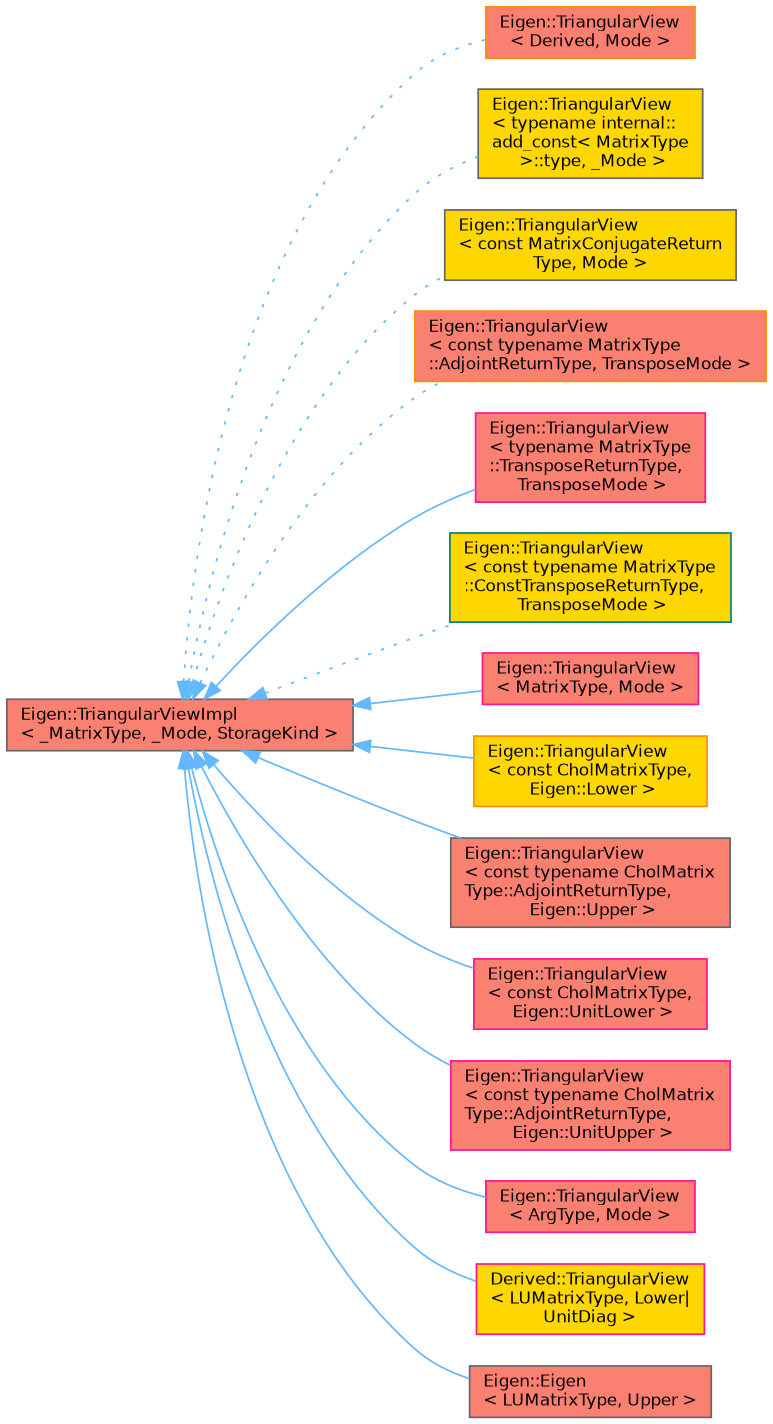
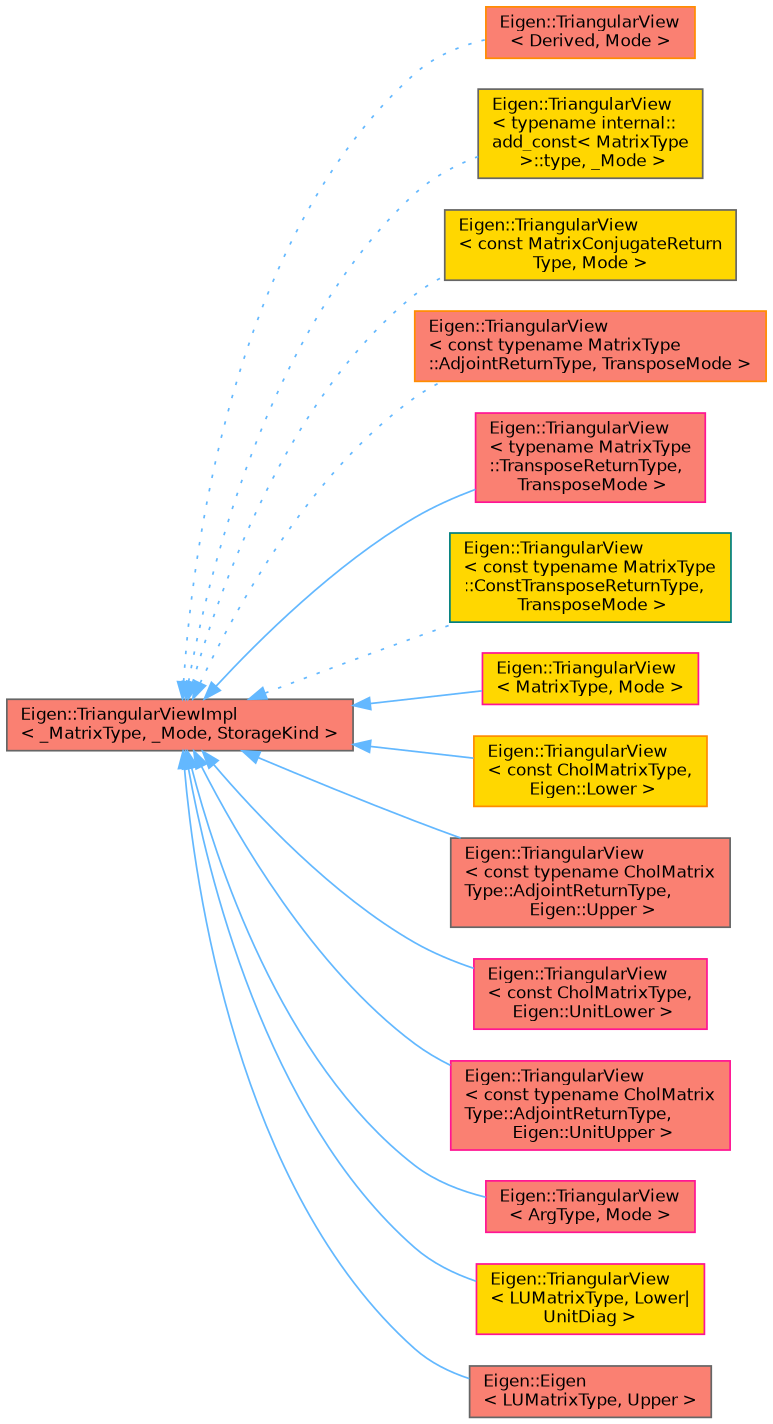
node "Eigen::TriangularView < MatrixType, Mode >": fillcolor salmon -> gold
node "Derived::TriangularView < LUMatrixType, Lower| UnitDiag >": label "Derived::TriangularView < LUMatrixType, Lower| UnitDiag >" -> "Eigen::TriangularView < LUMatrixType, Lower| UnitDiag >"
